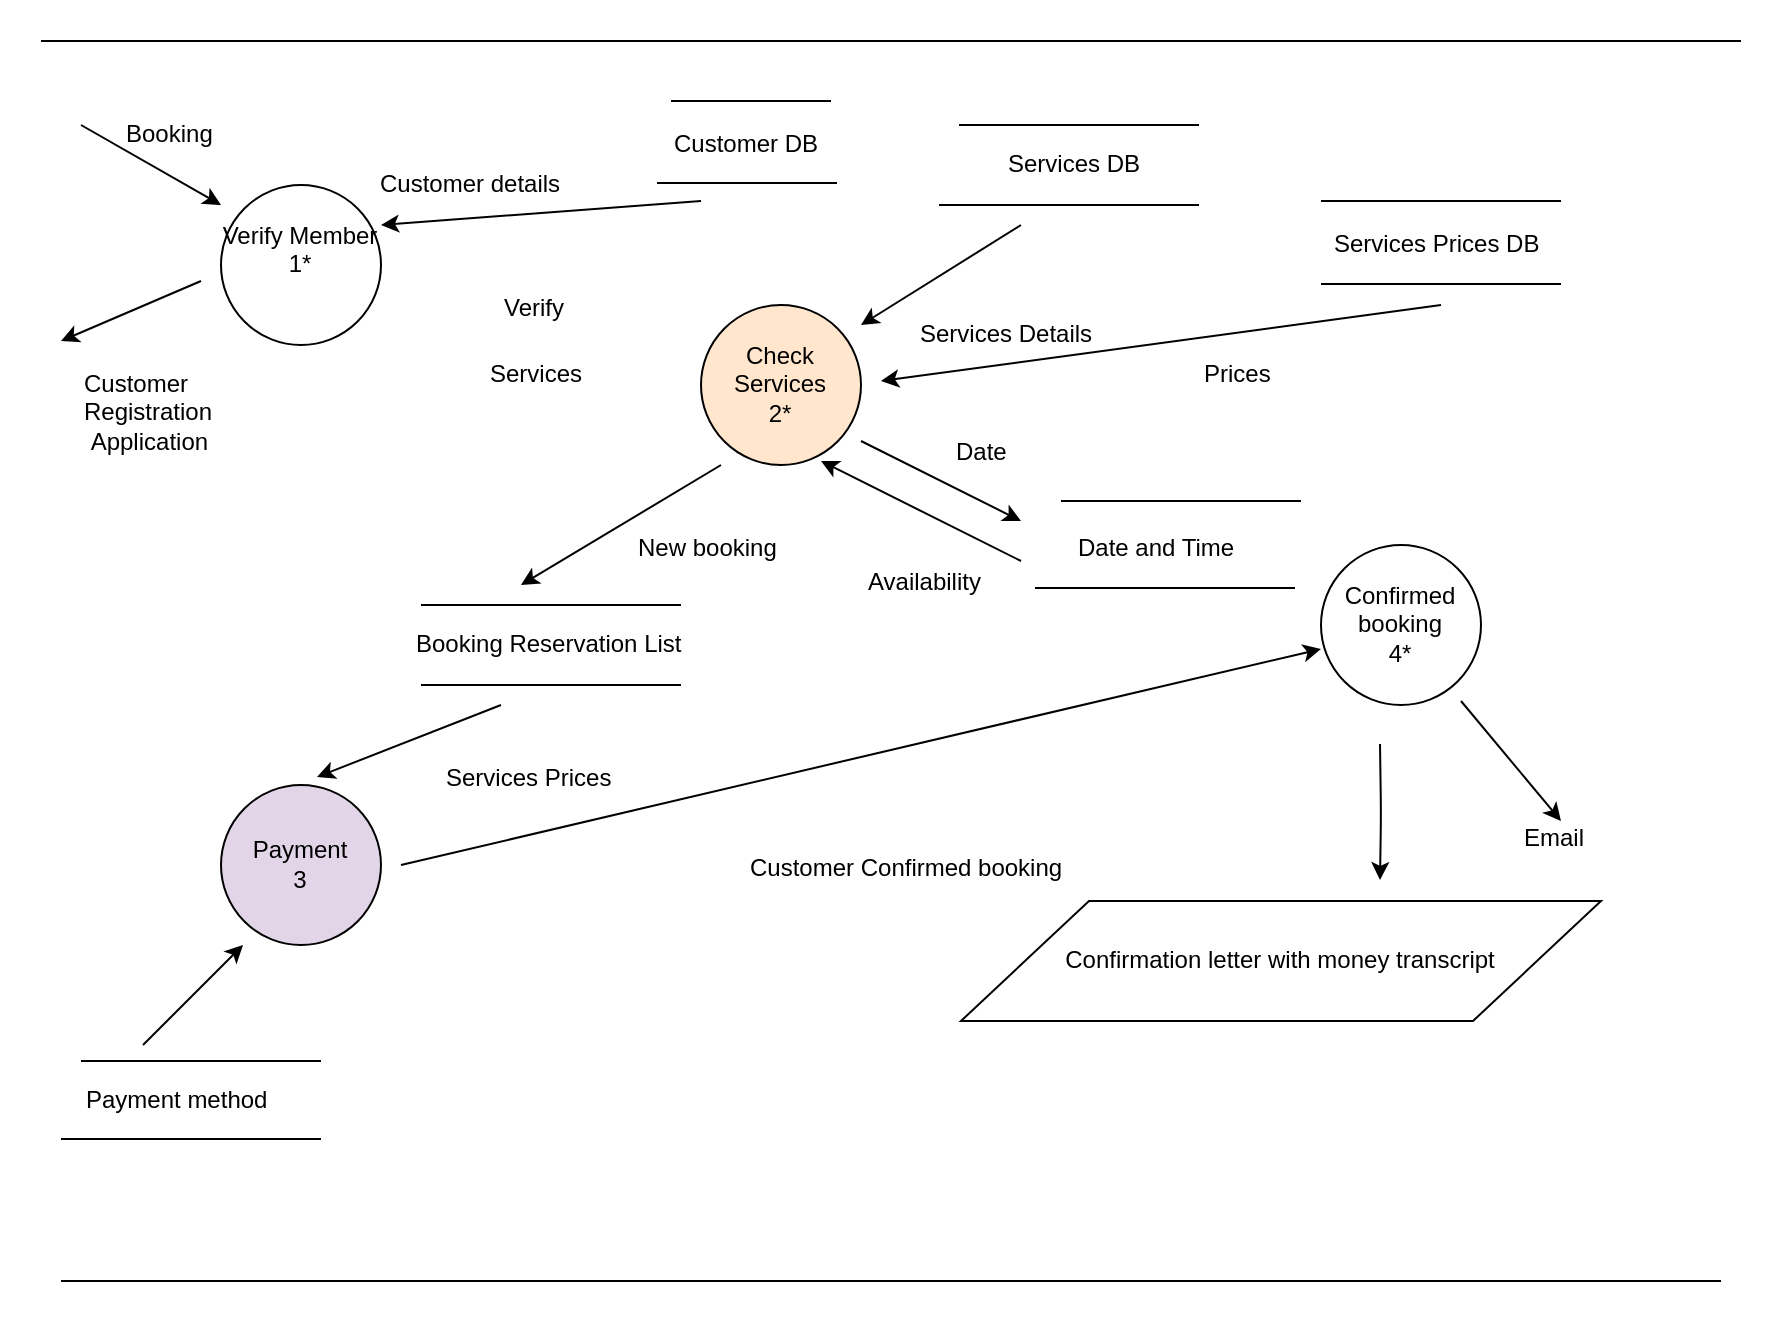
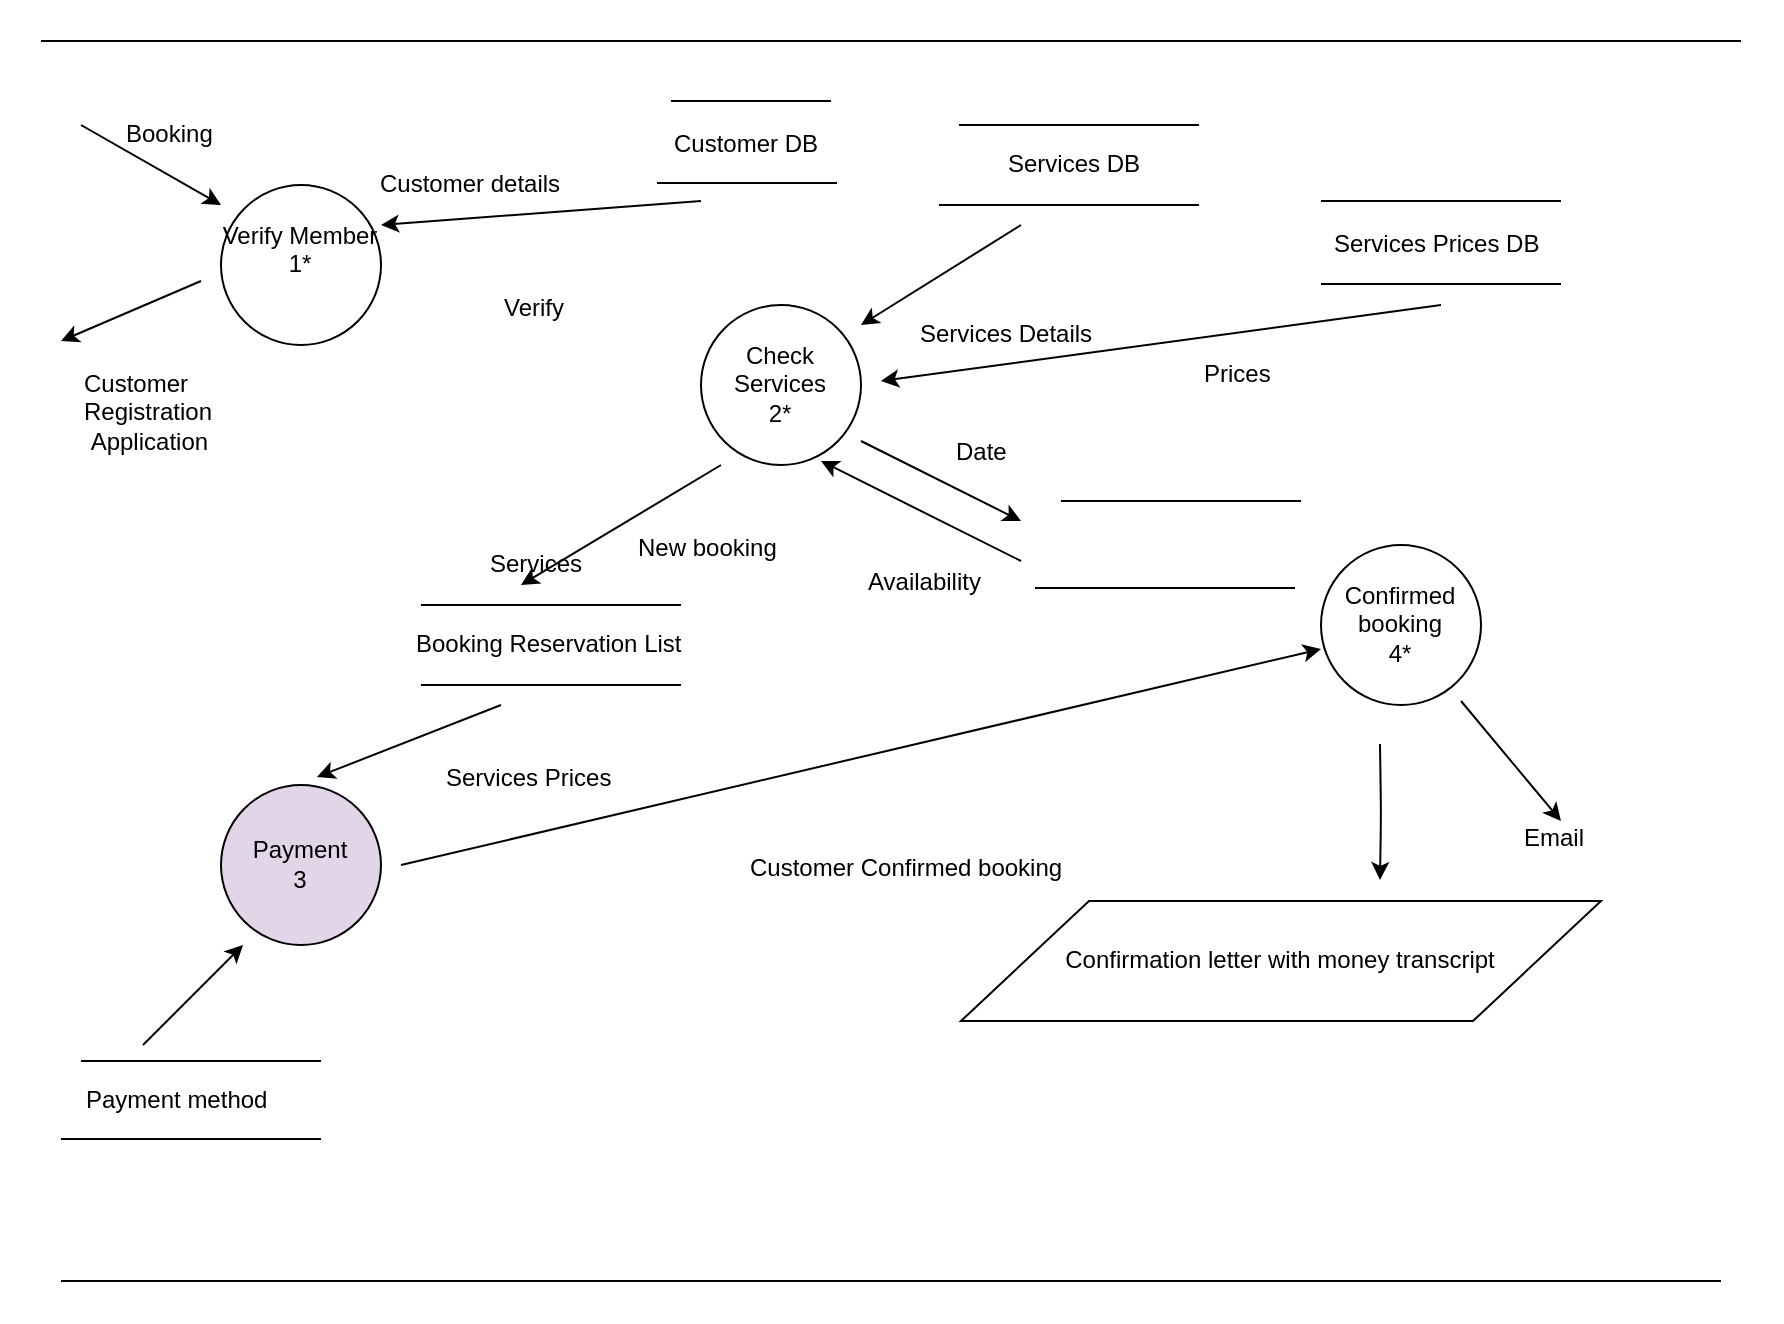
node "Services": moved (547, 375) -> (547, 565)
node "Check Services 2*": fillcolor #ffe6cc -> #ffffff
node "Date and Time": removed
